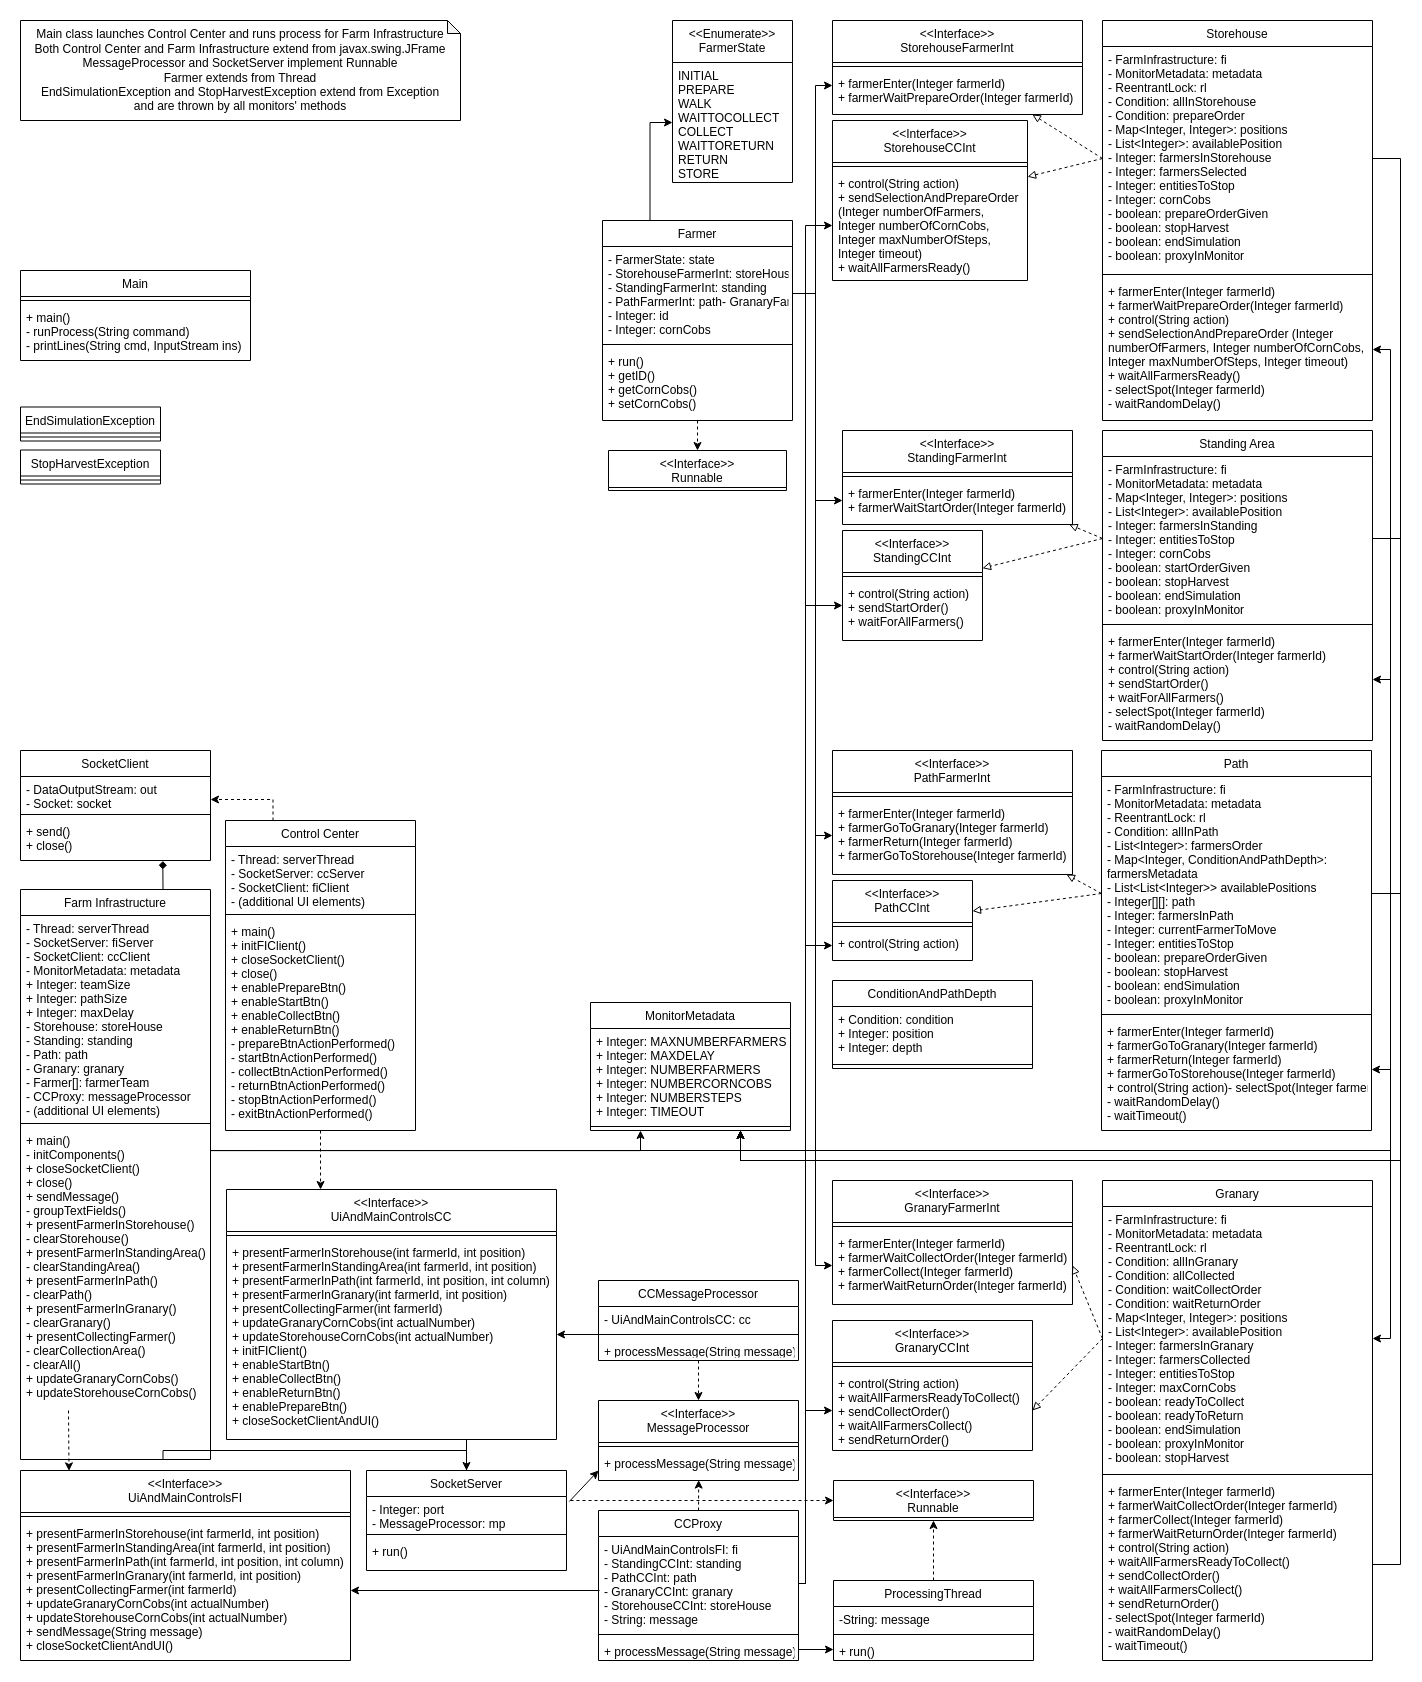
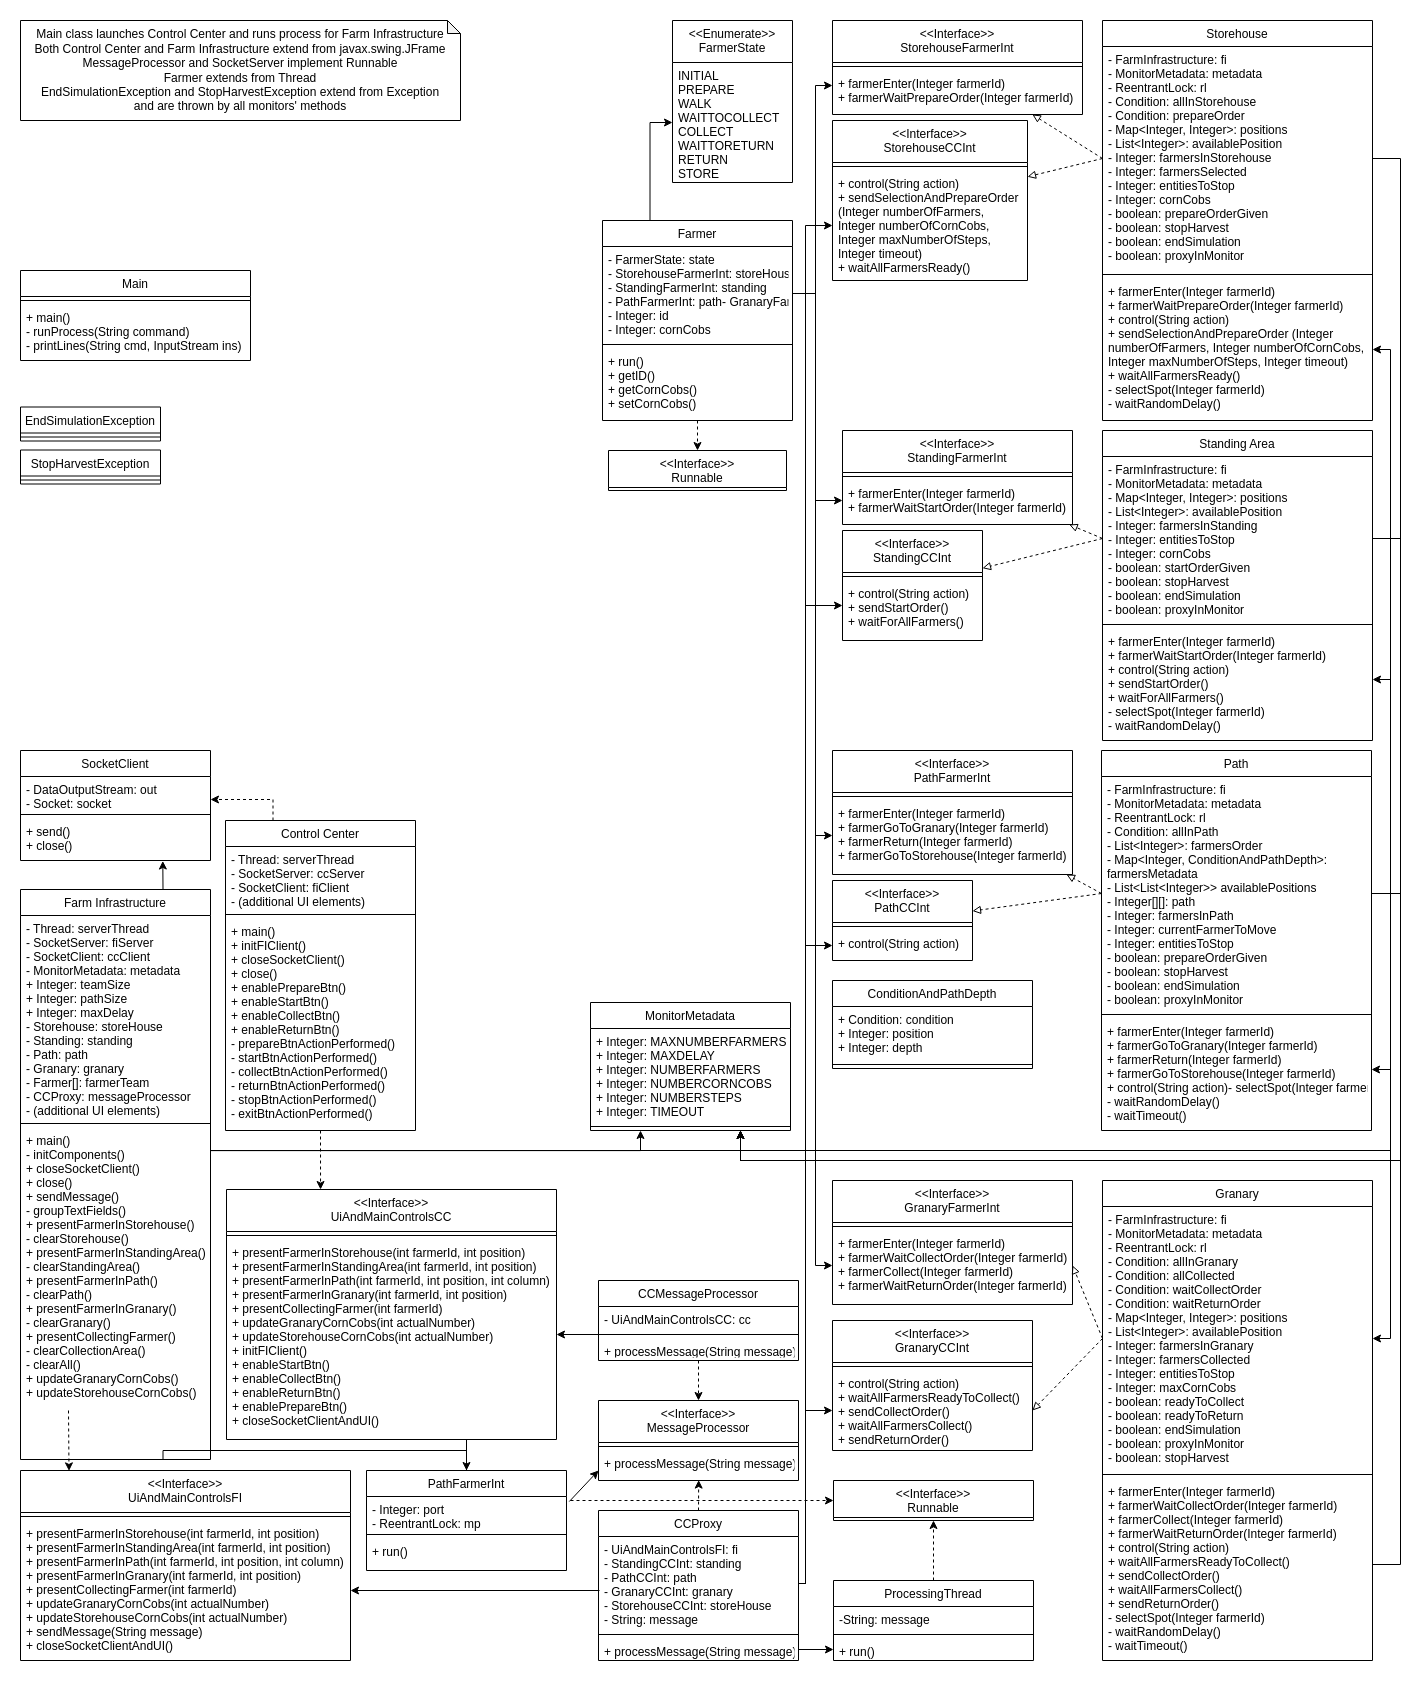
edge "Farm Infrastructure" -> "+ send() + close()": arrowhead diamond -> classic
node "SocketServer": label "SocketServer" -> "PathFarmerInt"
node "- Integer: port - MessageProcessor: mp": label "- Integer: port - MessageProcessor: mp" -> "- Integer: port - ReentrantLock: mp"
